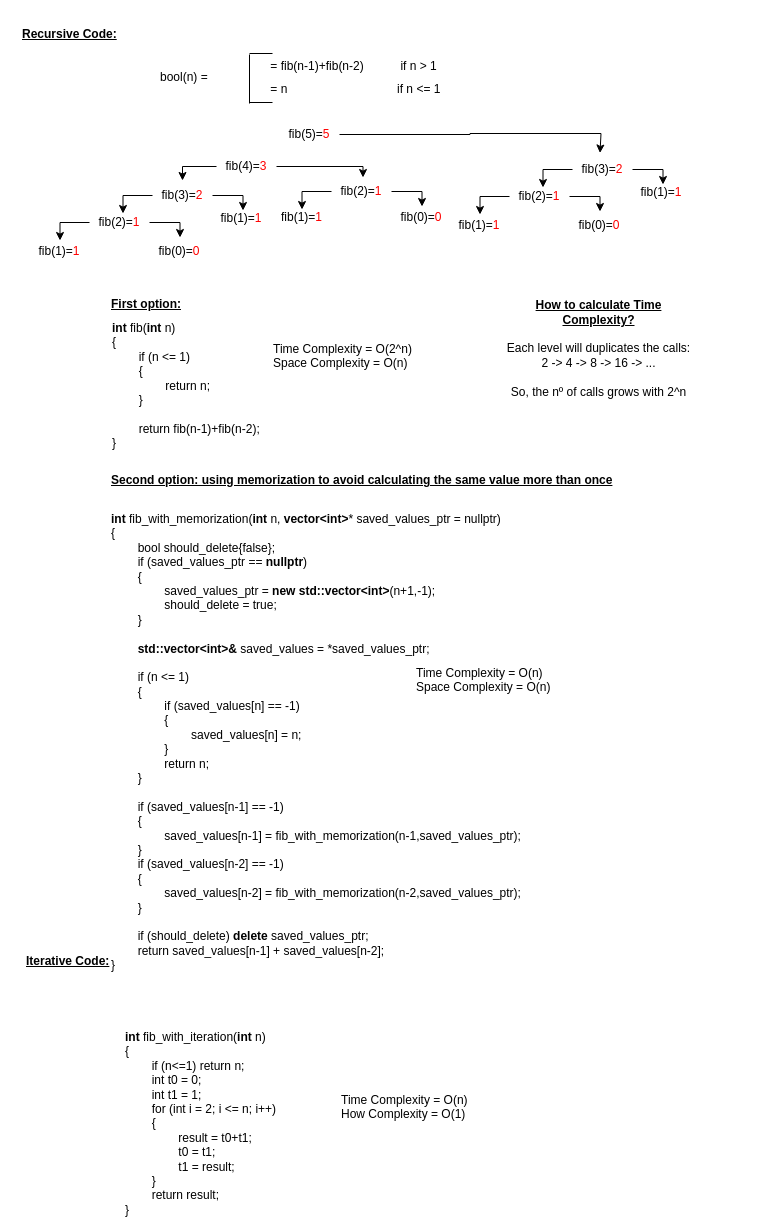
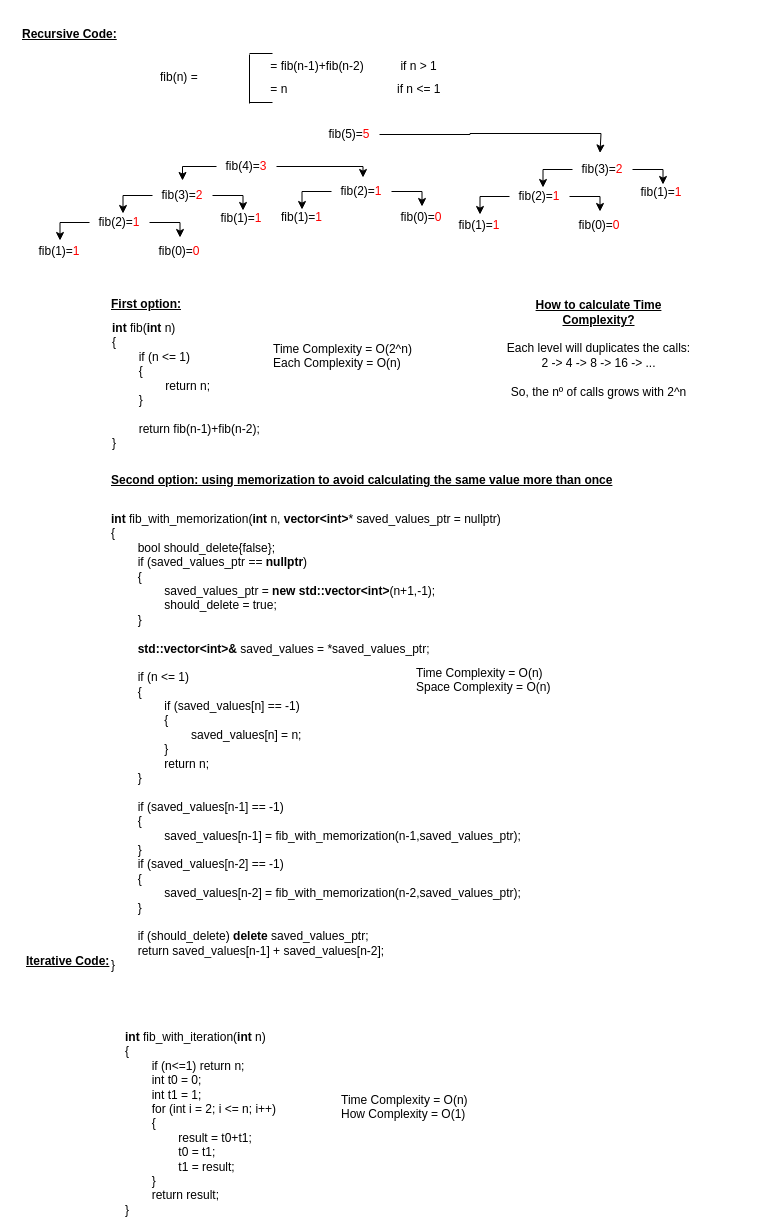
node "bool(n) =": label "bool(n) =" -> "fib(n) ="
node "fib(5)=5": moved (310, 135) -> (350, 135)
node "Time Complexity = O(2^n) Space Complexity = O(n)": label "Time Complexity = O(2^n) Space Complexity = O(n)" -> "Time Complexity = O(2^n) Each Complexity = O(n)"
